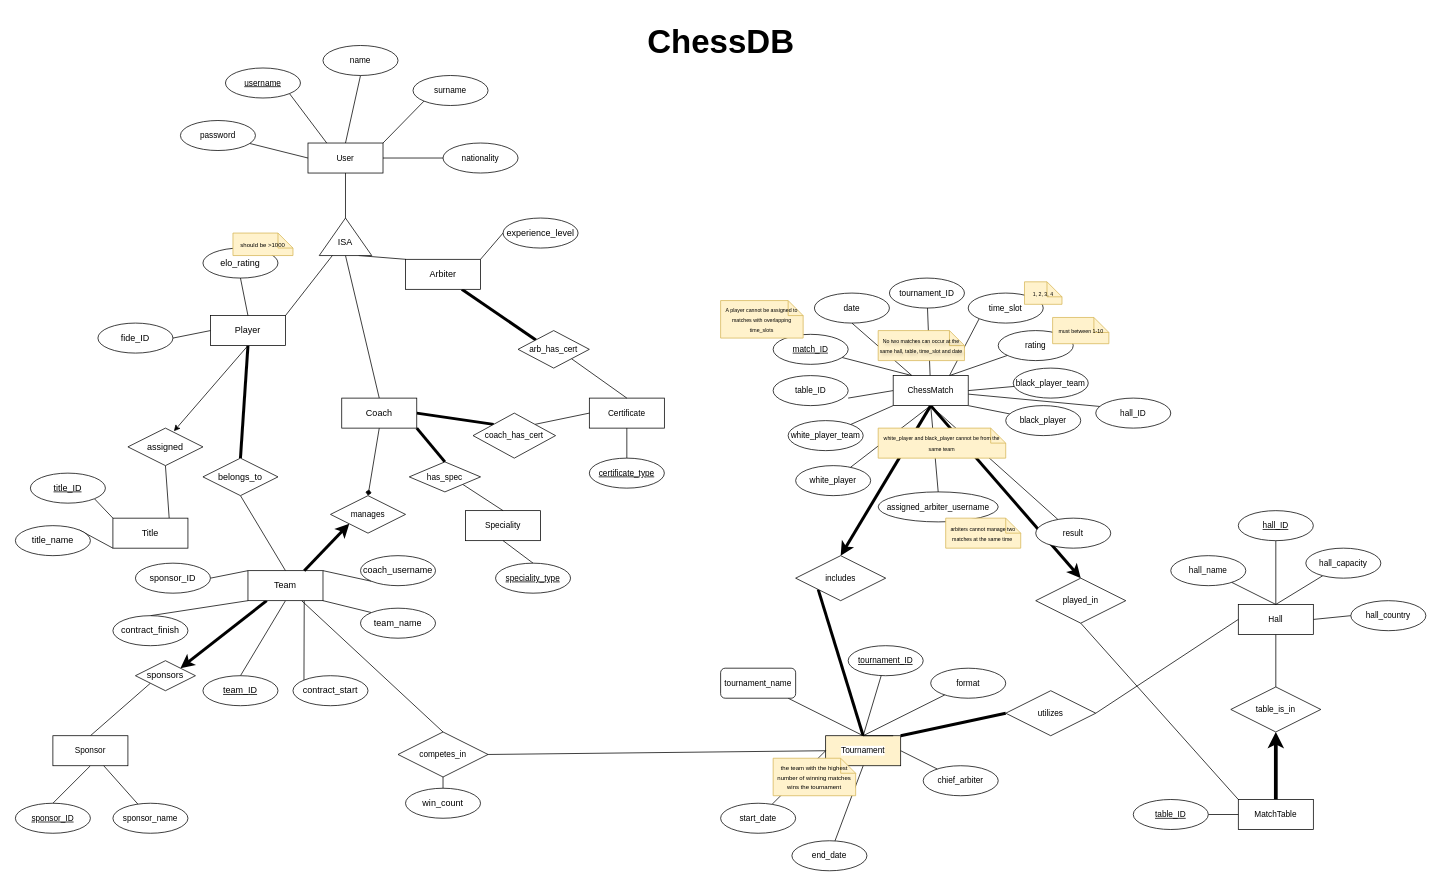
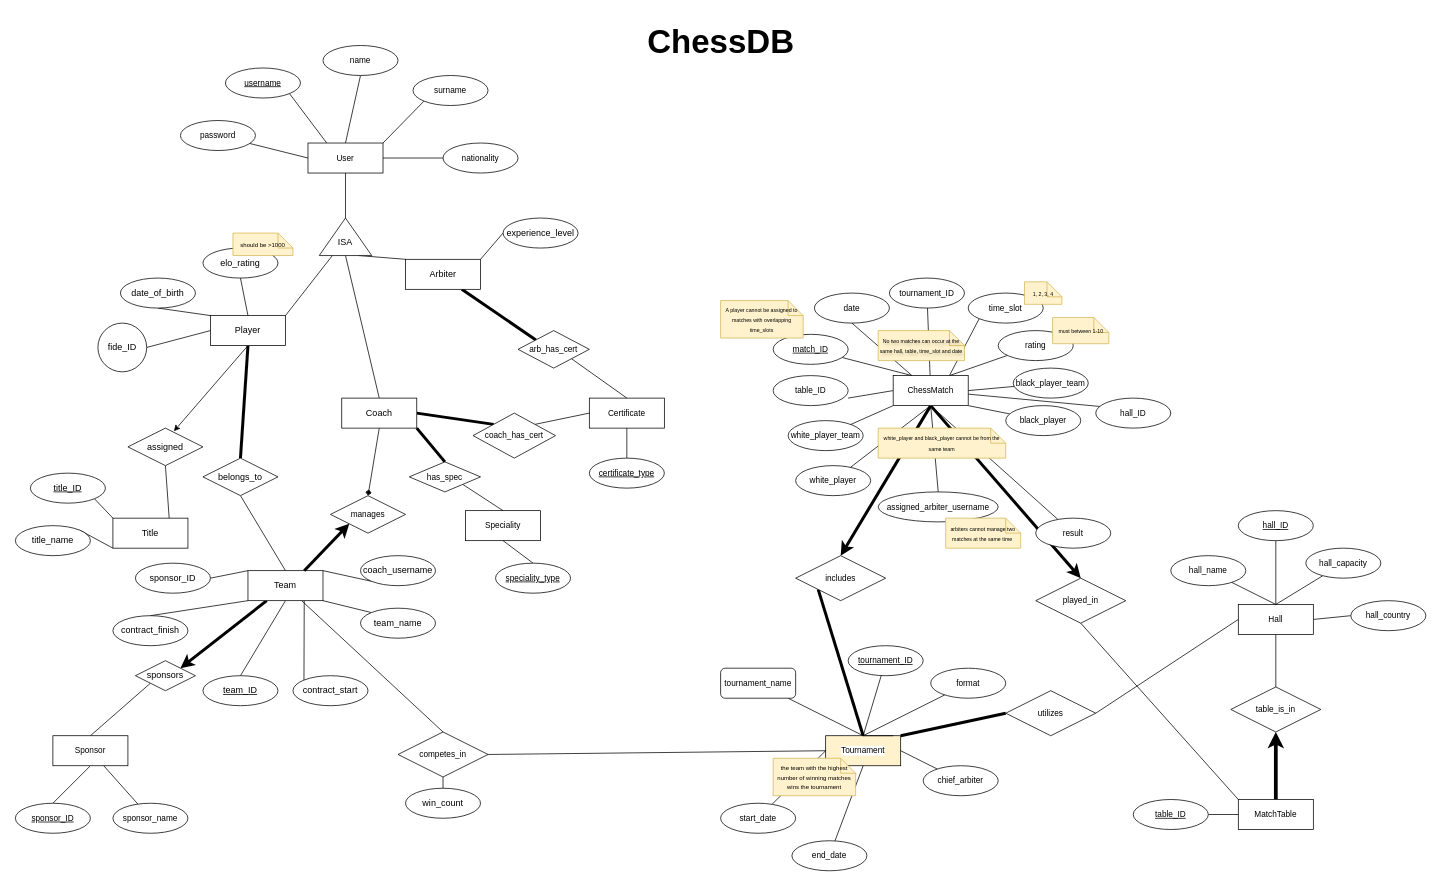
node "date_of_birth": added
edge "date_of_birth" -- "Player": added
node "fide_ID": size 75x30 -> 49x49
